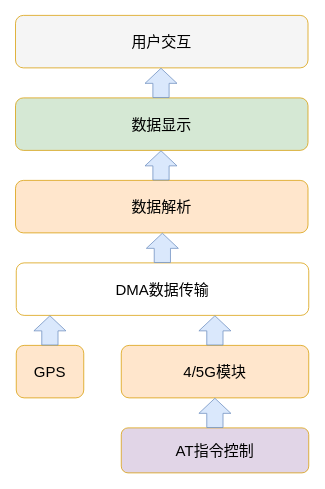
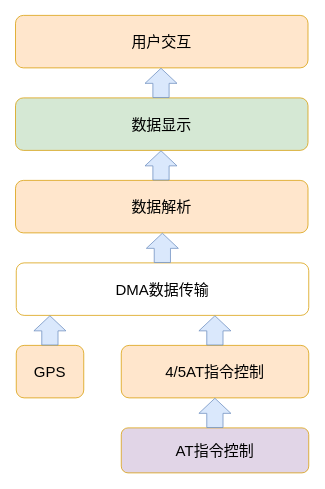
node "用户交互": fillcolor #f5f5f5 -> #ffe6cc
node "4/5G模块": label "4/5G模块" -> "4/5AT指令控制"
